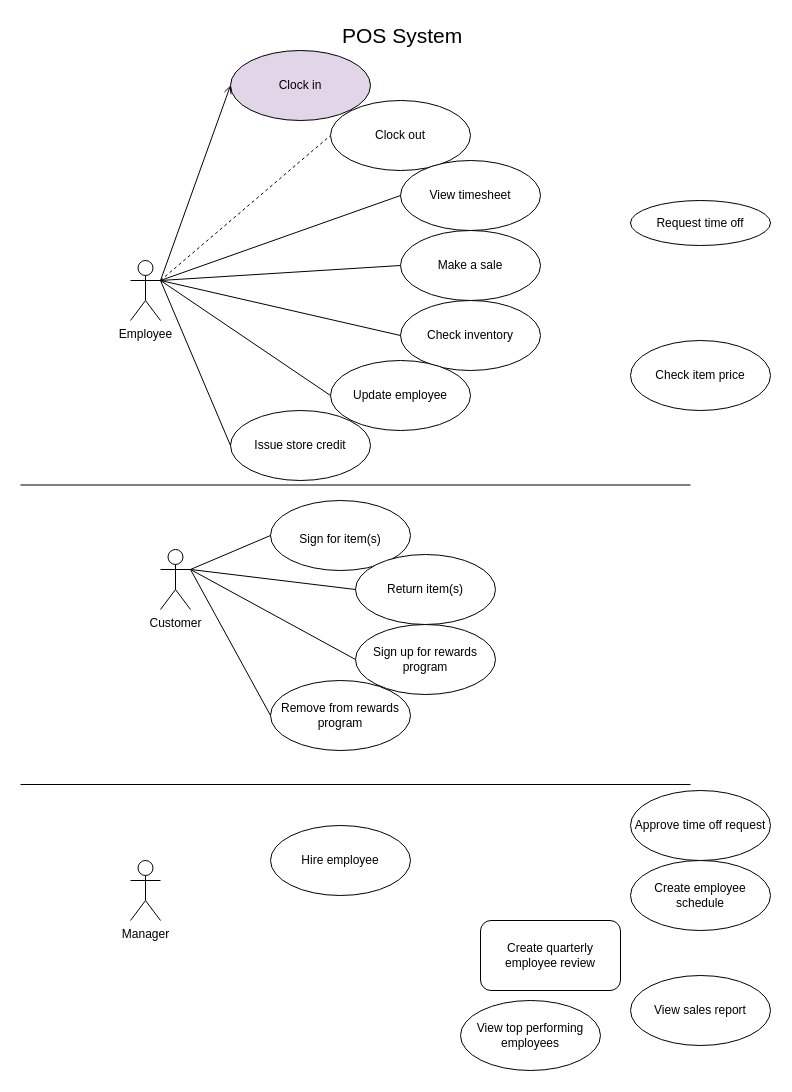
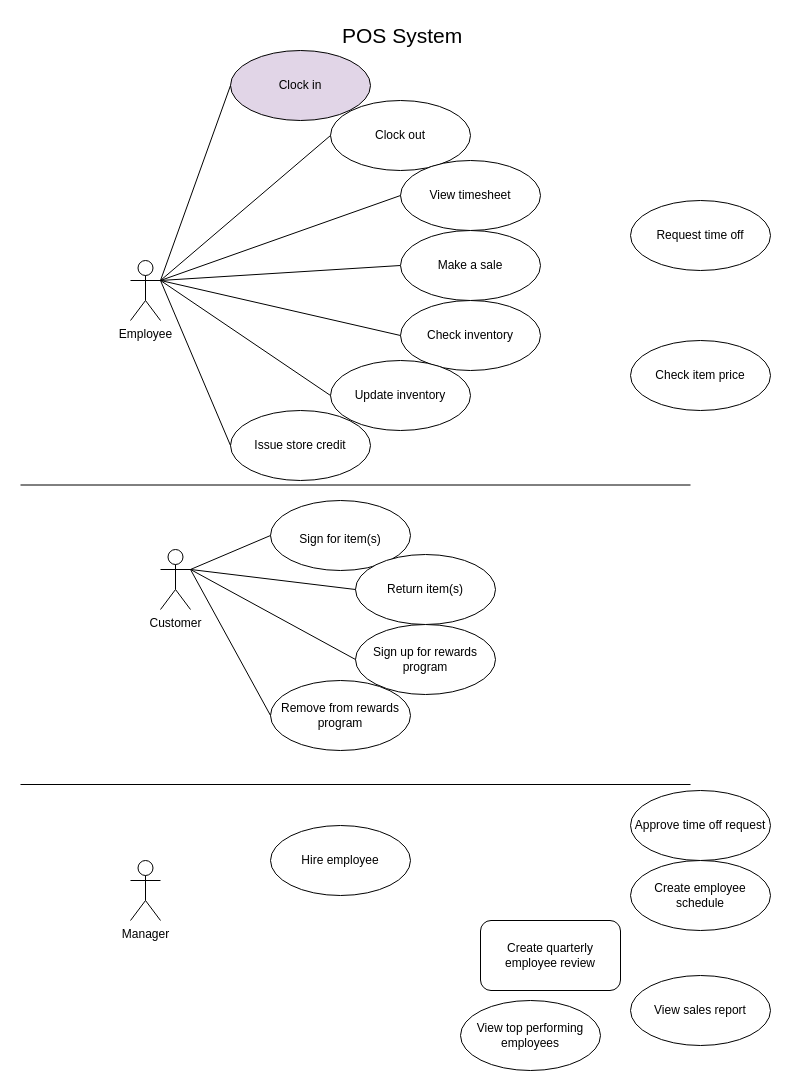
edge "Employee" -> "Clock in": arrowhead open -> none
edge "Clock out" -- "Employee": style dashed -> solid
node "Request time off": size 140x45 -> 140x70
node "Update employee": label "Update employee" -> "Update inventory"
